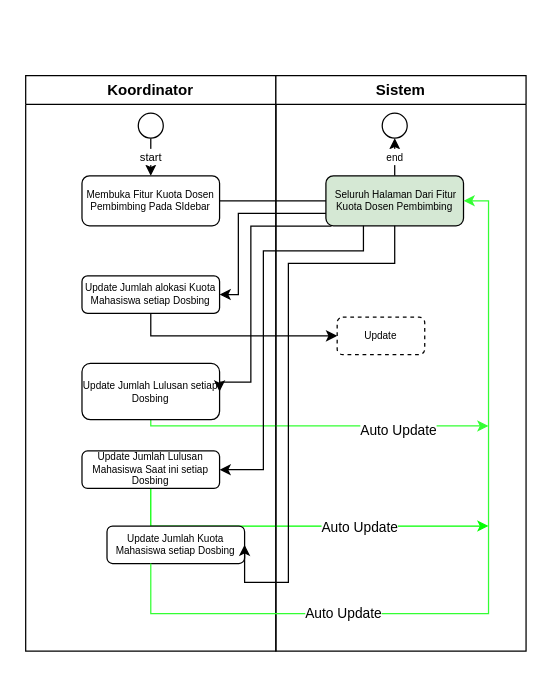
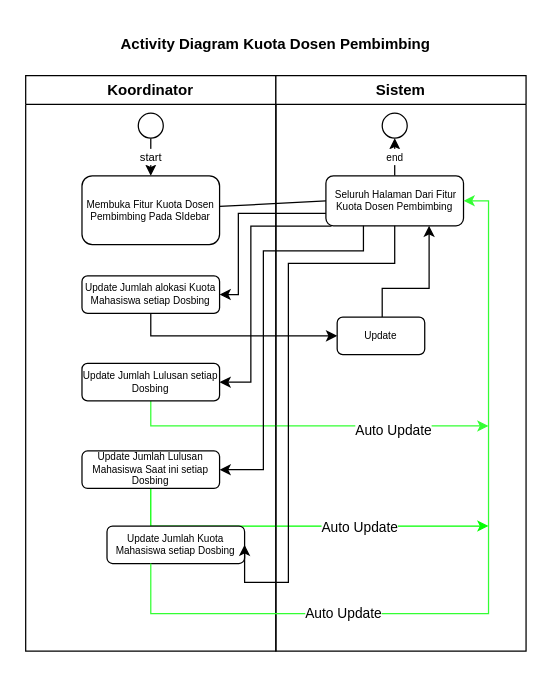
node "Activity Diagram Kuota Dosen Pembimbing": added
node "Membuka Fitur Kuota Dosen Pembimbing Pada SIdebar": size 138x50 -> 138x69
node "Seluruh Halaman Dari Fitur Kuota Dosen Pembimbing": fillcolor #d5e8d4 -> #ffffff
edge "Update" -> "Seluruh Halaman Dari Fitur Kuota Dosen Pembimbing": added
node "Update": style dashed -> solid
node "Update Jumlah Lulusan setiap Dosbing": size 138x56 -> 138x38
